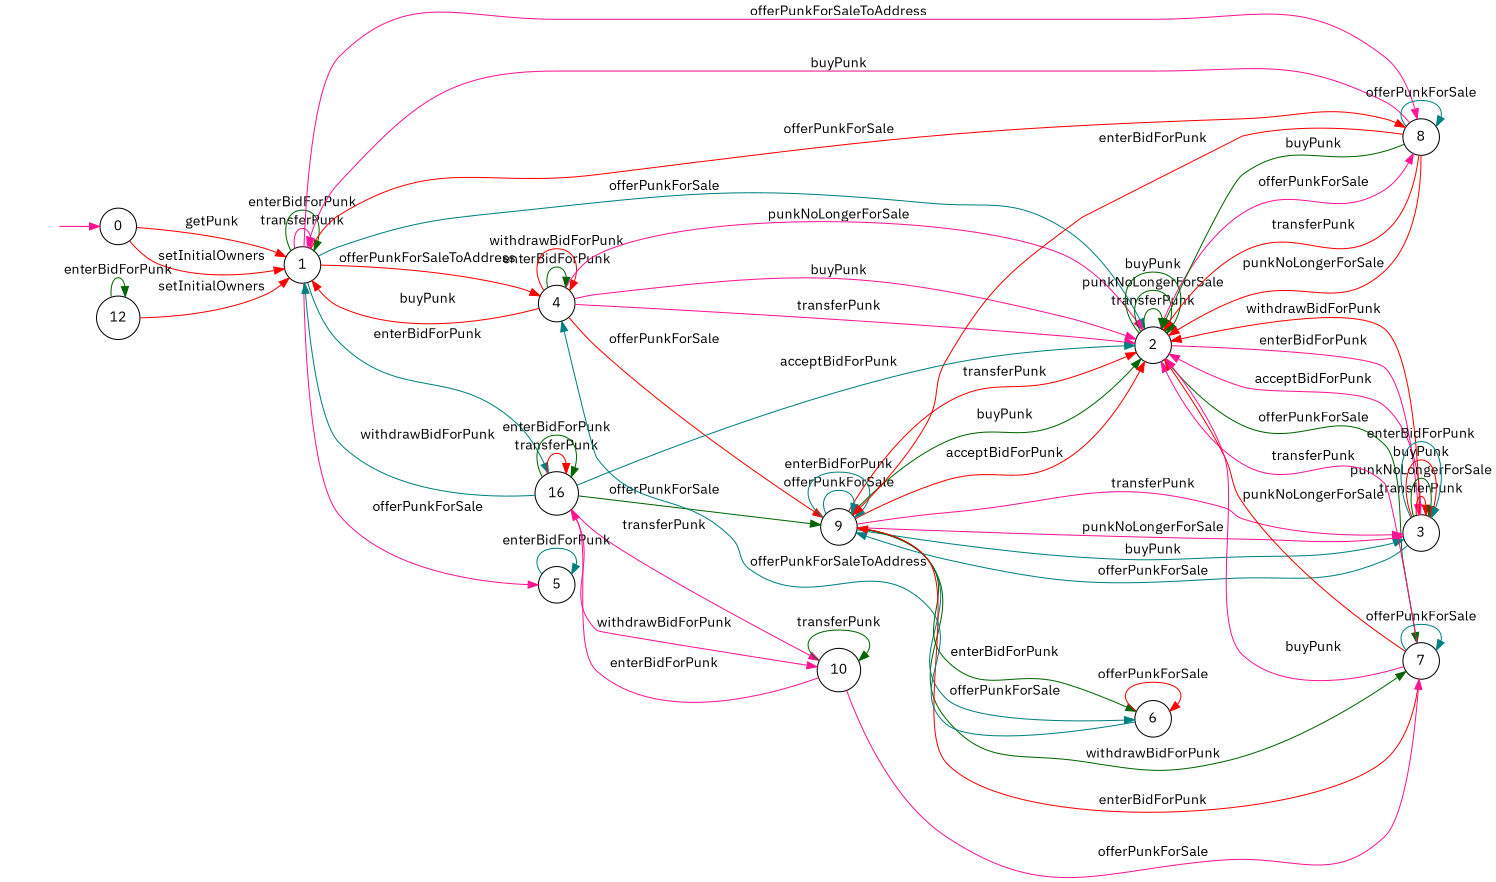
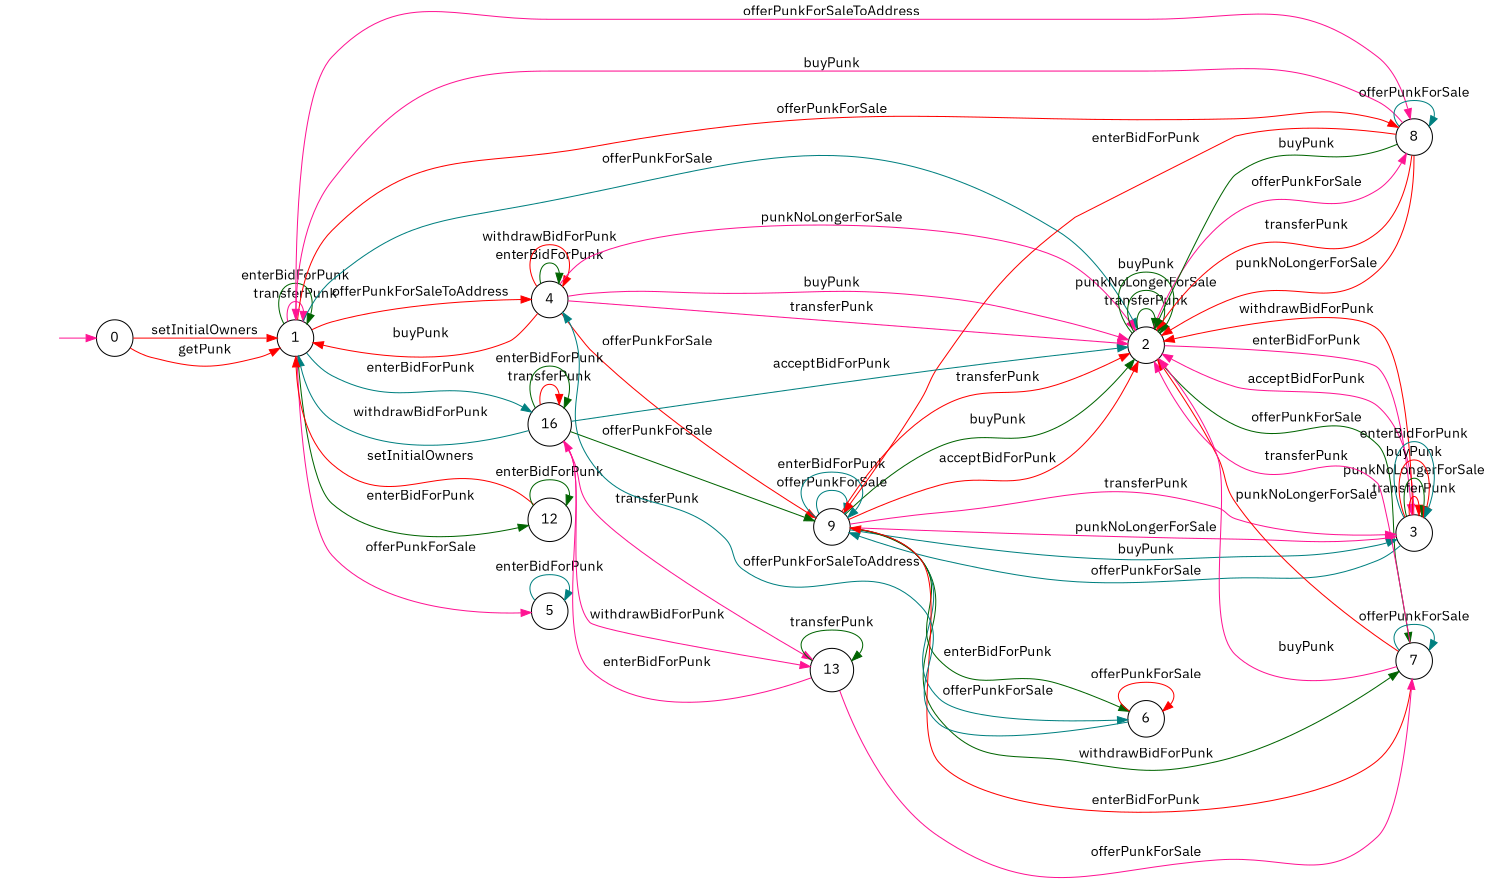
edge "1" -> "12": added, label "enterBidForPunk"
node "10": label "10" -> "13"
